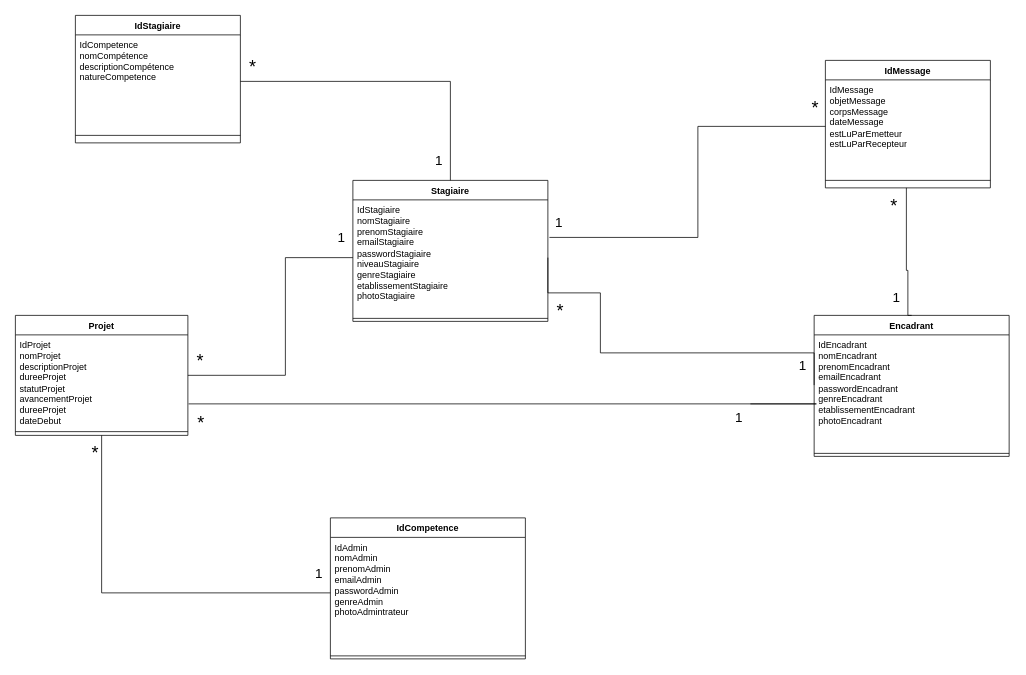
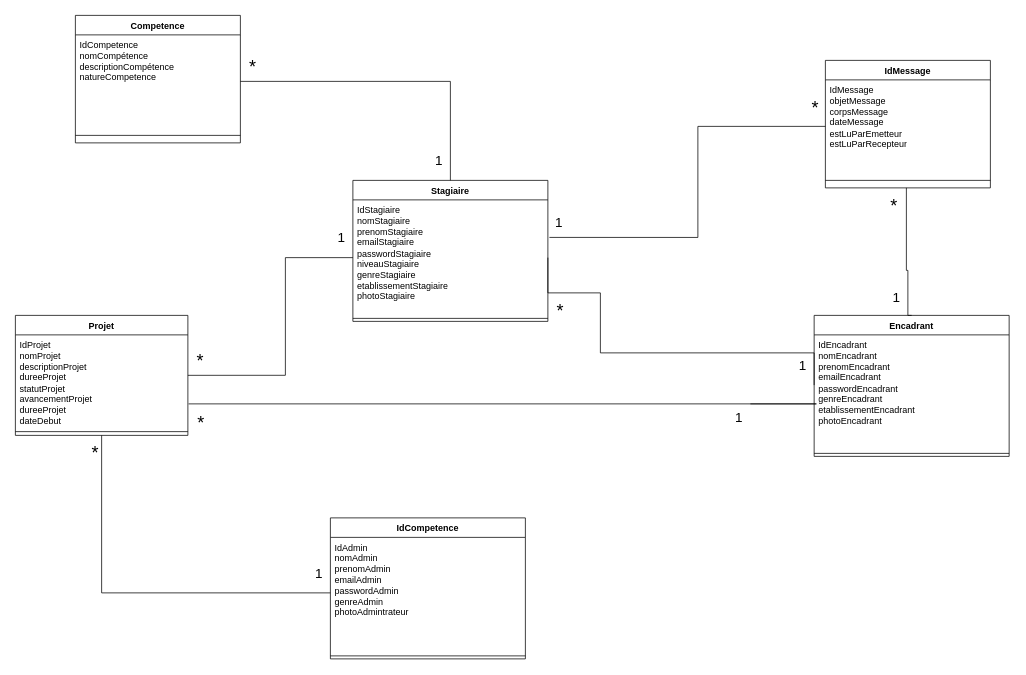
node "IdStagiaire": label "IdStagiaire" -> "Competence"
